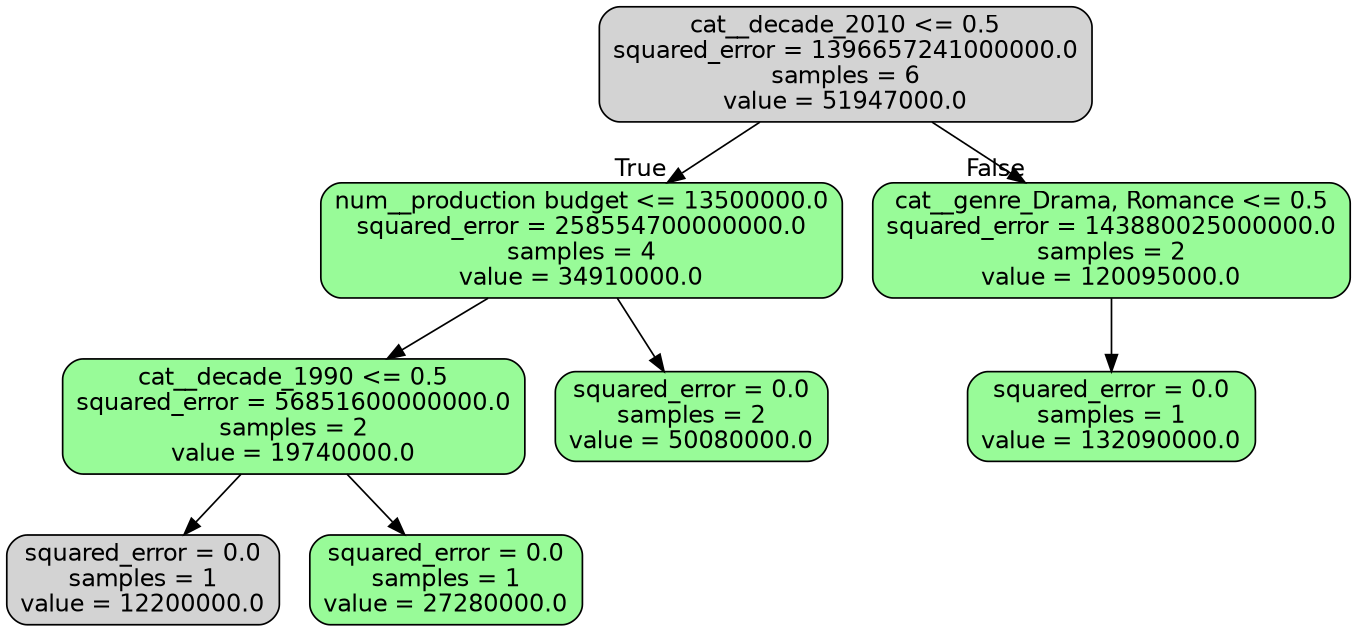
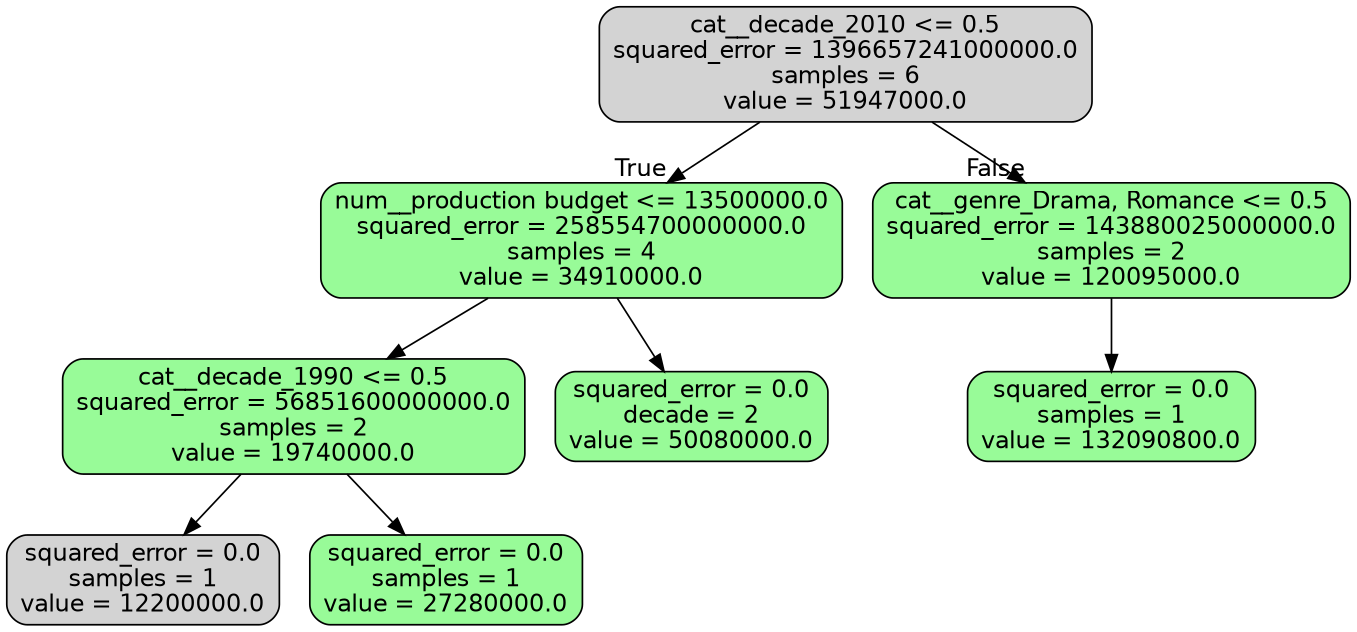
node "squared_error = 0.0 samples = 2 value = 50080000.0": label "squared_error = 0.0 samples = 2 value = 50080000.0" -> "squared_error = 0.0 decade = 2 value = 50080000.0"
node "squared_error = 0.0 samples = 1 value = 132090000.0": label "squared_error = 0.0 samples = 1 value = 132090000.0" -> "squared_error = 0.0 samples = 1 value = 132090800.0"
